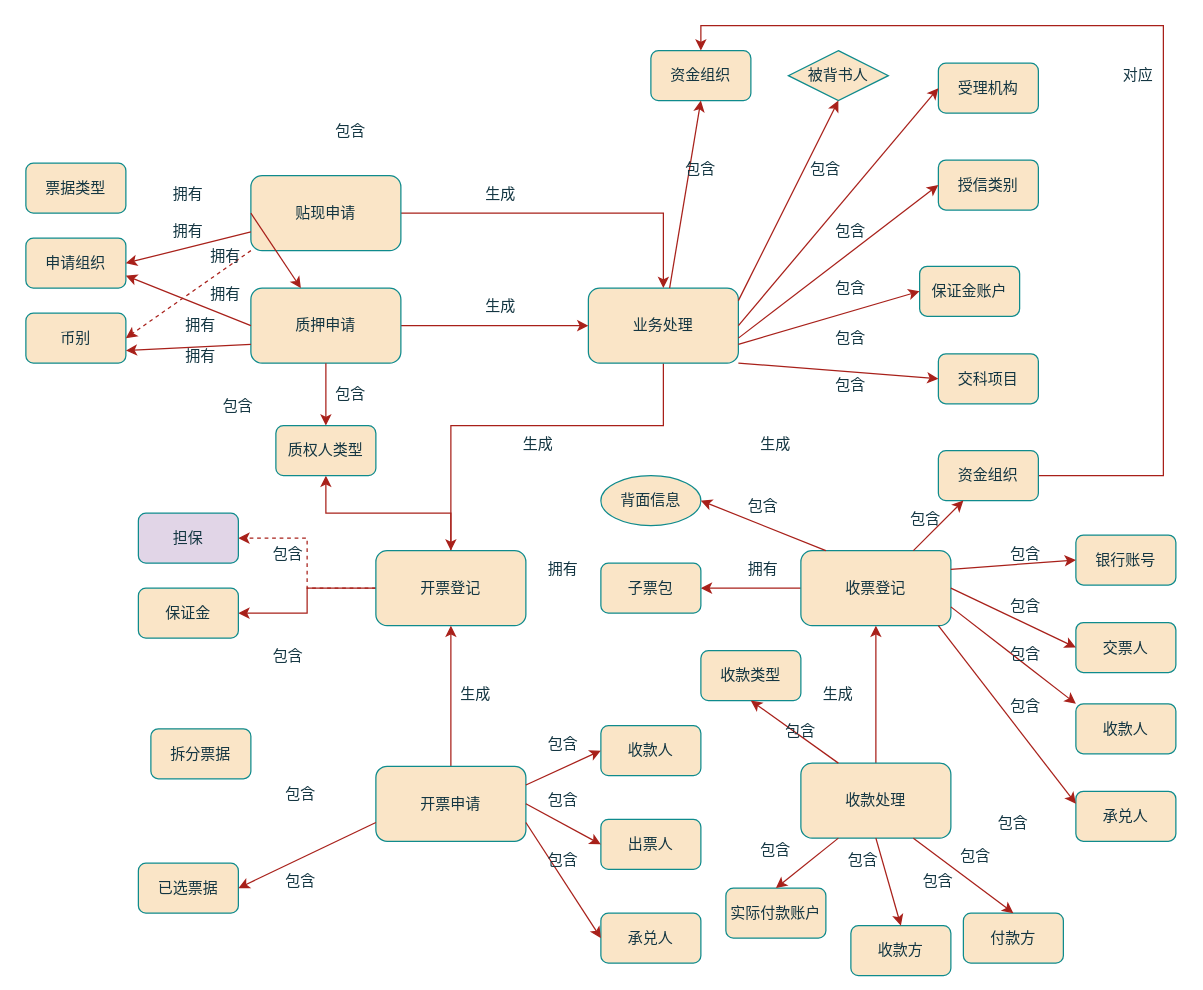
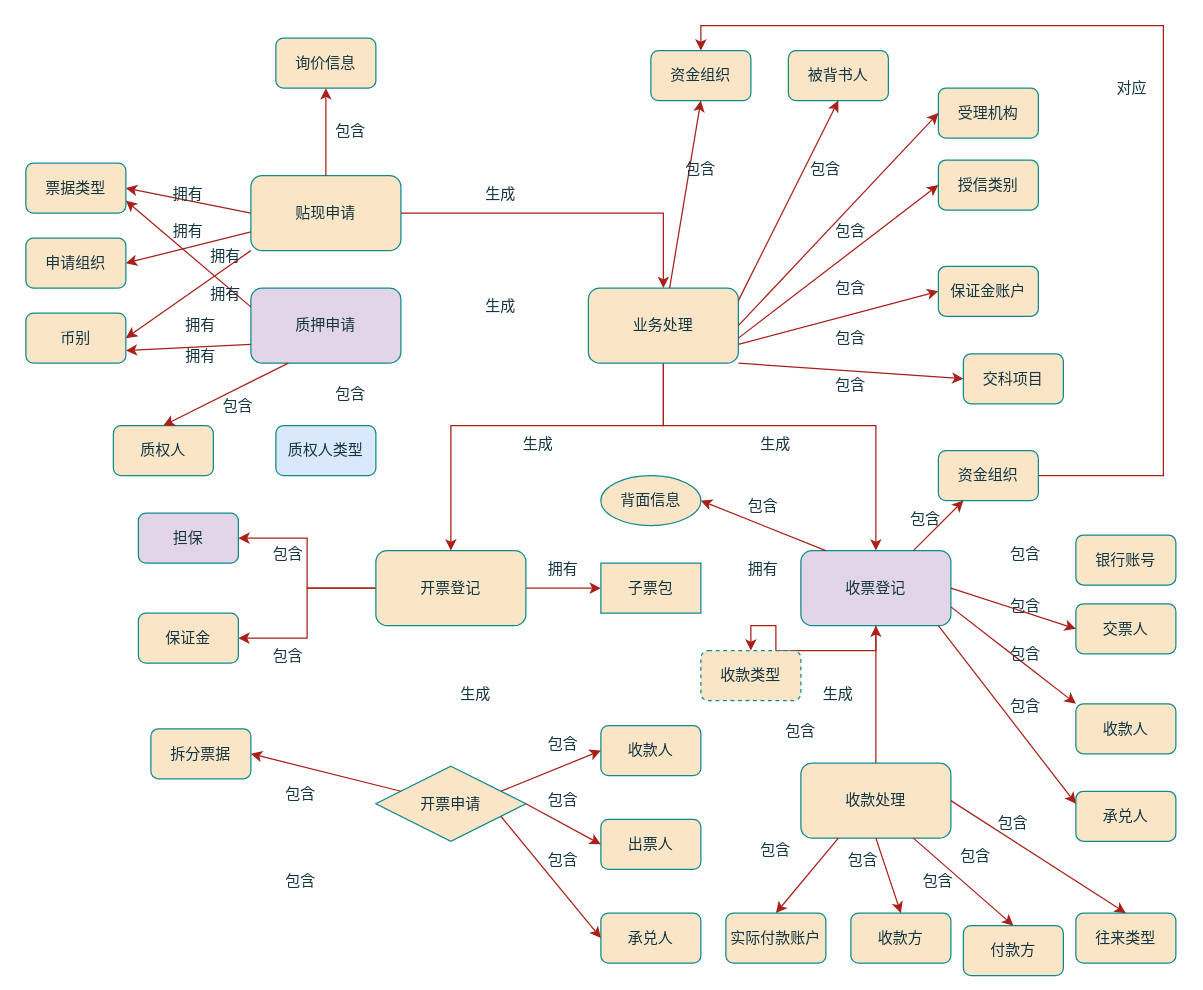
node "询价信息": added
node "被背书人": shape diamond -> rounded rectangle
node "对应": moved (1138, 76) -> (1132, 88)
node "受理机构": moved (988, 88) -> (988, 113)
edge "贴现申请" -> "询价信息": added
edge "贴现申请" -> "质押申请": now "贴现申请" -> "票据类型"
edge "质押申请" -> "票据类型": added
node "保证金账户": moved (969, 291) -> (988, 291)
edge "贴现申请" -> "币别": style dashed -> solid
edge "质押申请" -> "申请组织": removed
node "质押申请": fillcolor #fae5c7 -> #e1d5e7
edge "质押申请" -> "业务处理": removed
node "交科项目": moved (988, 379) -> (1013, 379)
edge "质押申请" -> "质权人类型": removed
edge "质押申请" -> "质权人": added
edge "业务处理" -> "收票登记": added
node "质权人": added
node "质权人类型": fillcolor #fae5c7 -> #dae8fc
edge "开票登记" -> "质权人类型": now "开票登记" -> "子票包"
edge "开票登记" -> "担保": style dashed -> solid
edge "收票登记" -> "银行账号": removed
node "子票包": shape rounded rectangle -> rectangle
edge "收票登记" -> "子票包": now "收票登记" -> "收款类型"
node "收票登记": fillcolor #fae5c7 -> #e1d5e7
node "保证金": moved (188, 613) -> (188, 638)
node "交票人": moved (1126, 648) -> (1126, 629)
node "收款类型": style solid -> dashed
edge "开票申请" -> "开票登记": removed
edge "收款处理" -> "收款类型": removed
edge "开票申请" -> "拆分票据": added
node "开票申请": shape rounded rectangle -> diamond
edge "开票申请" -> "已选票据": removed
edge "收款处理" -> "往来类型": added
node "已选票据": removed
node "实际付款账户": moved (776, 913) -> (776, 938)
node "付款方": moved (1013, 938) -> (1013, 951)
node "往来类型": added
node "收款方": moved (901, 951) -> (901, 938)
